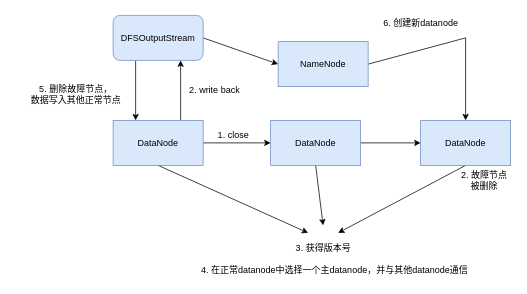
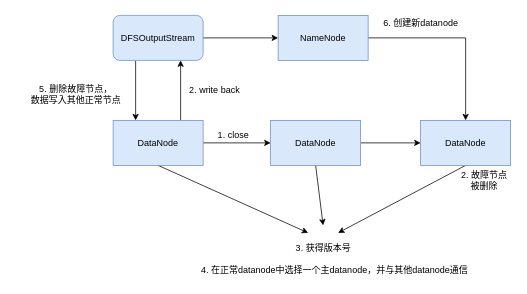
node "NameNode": moved (323, 64) -> (323, 38)
